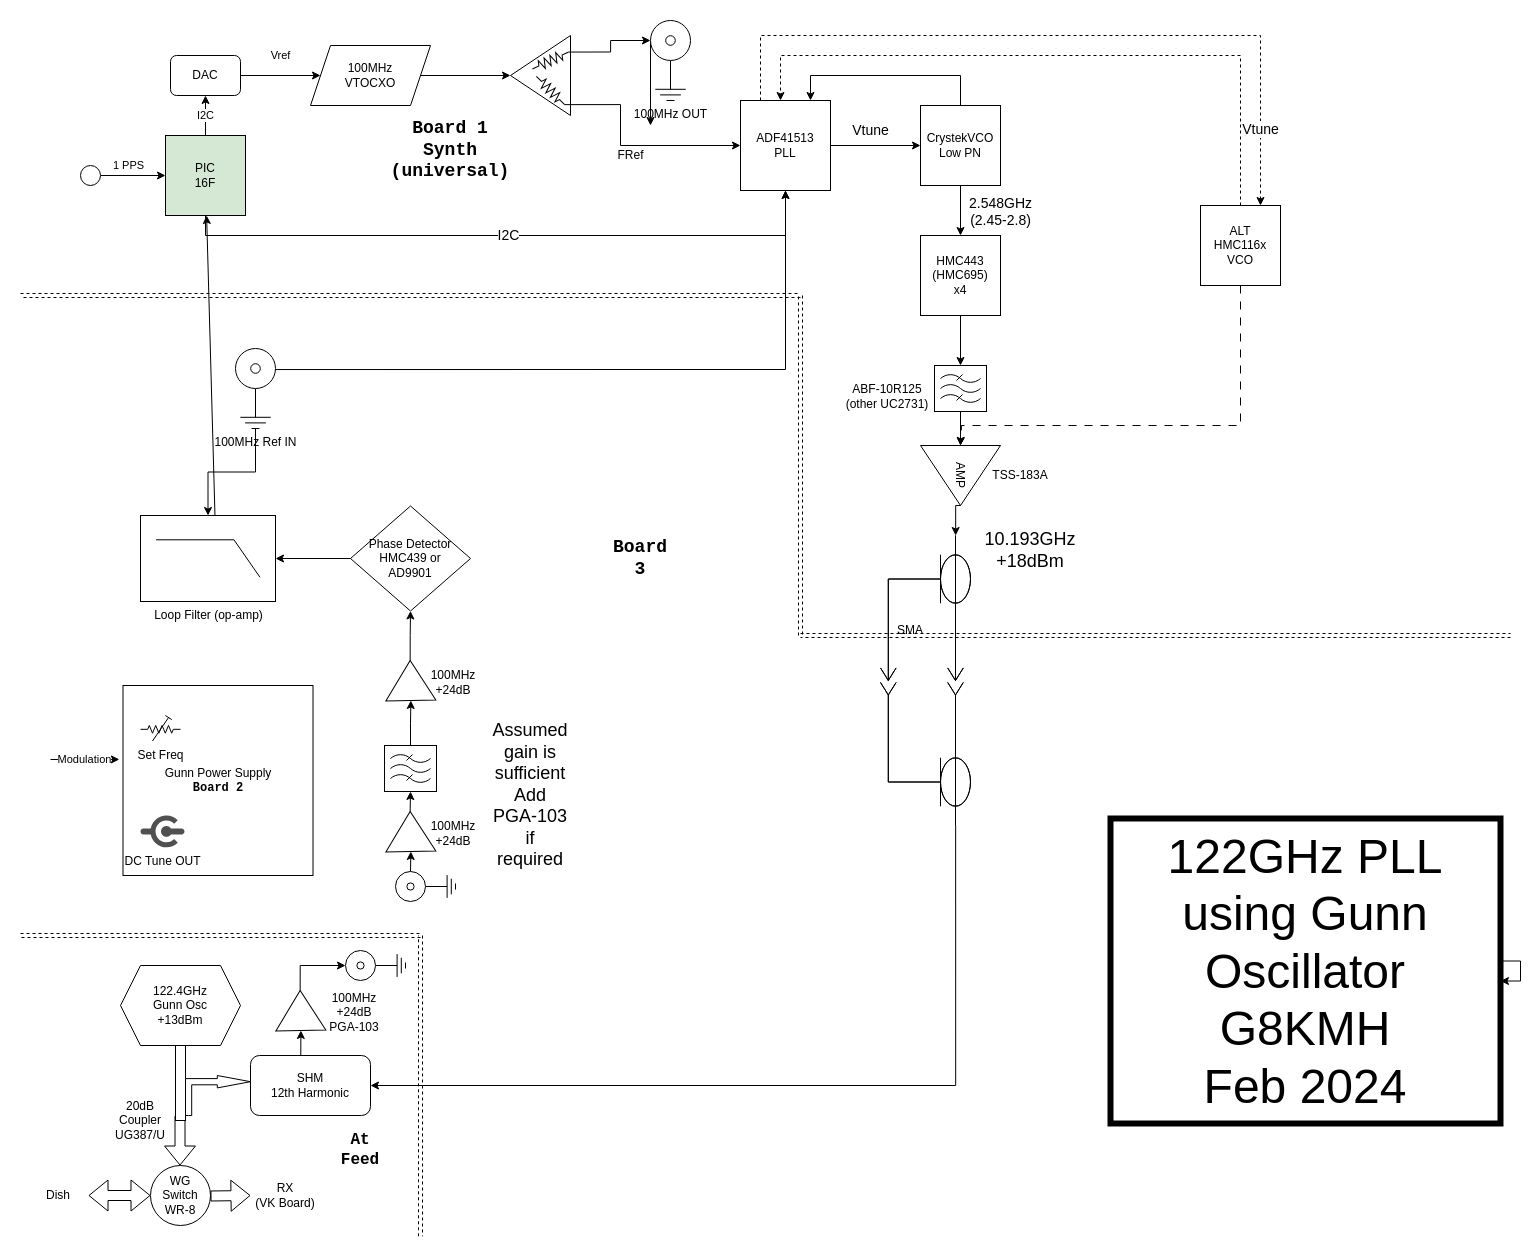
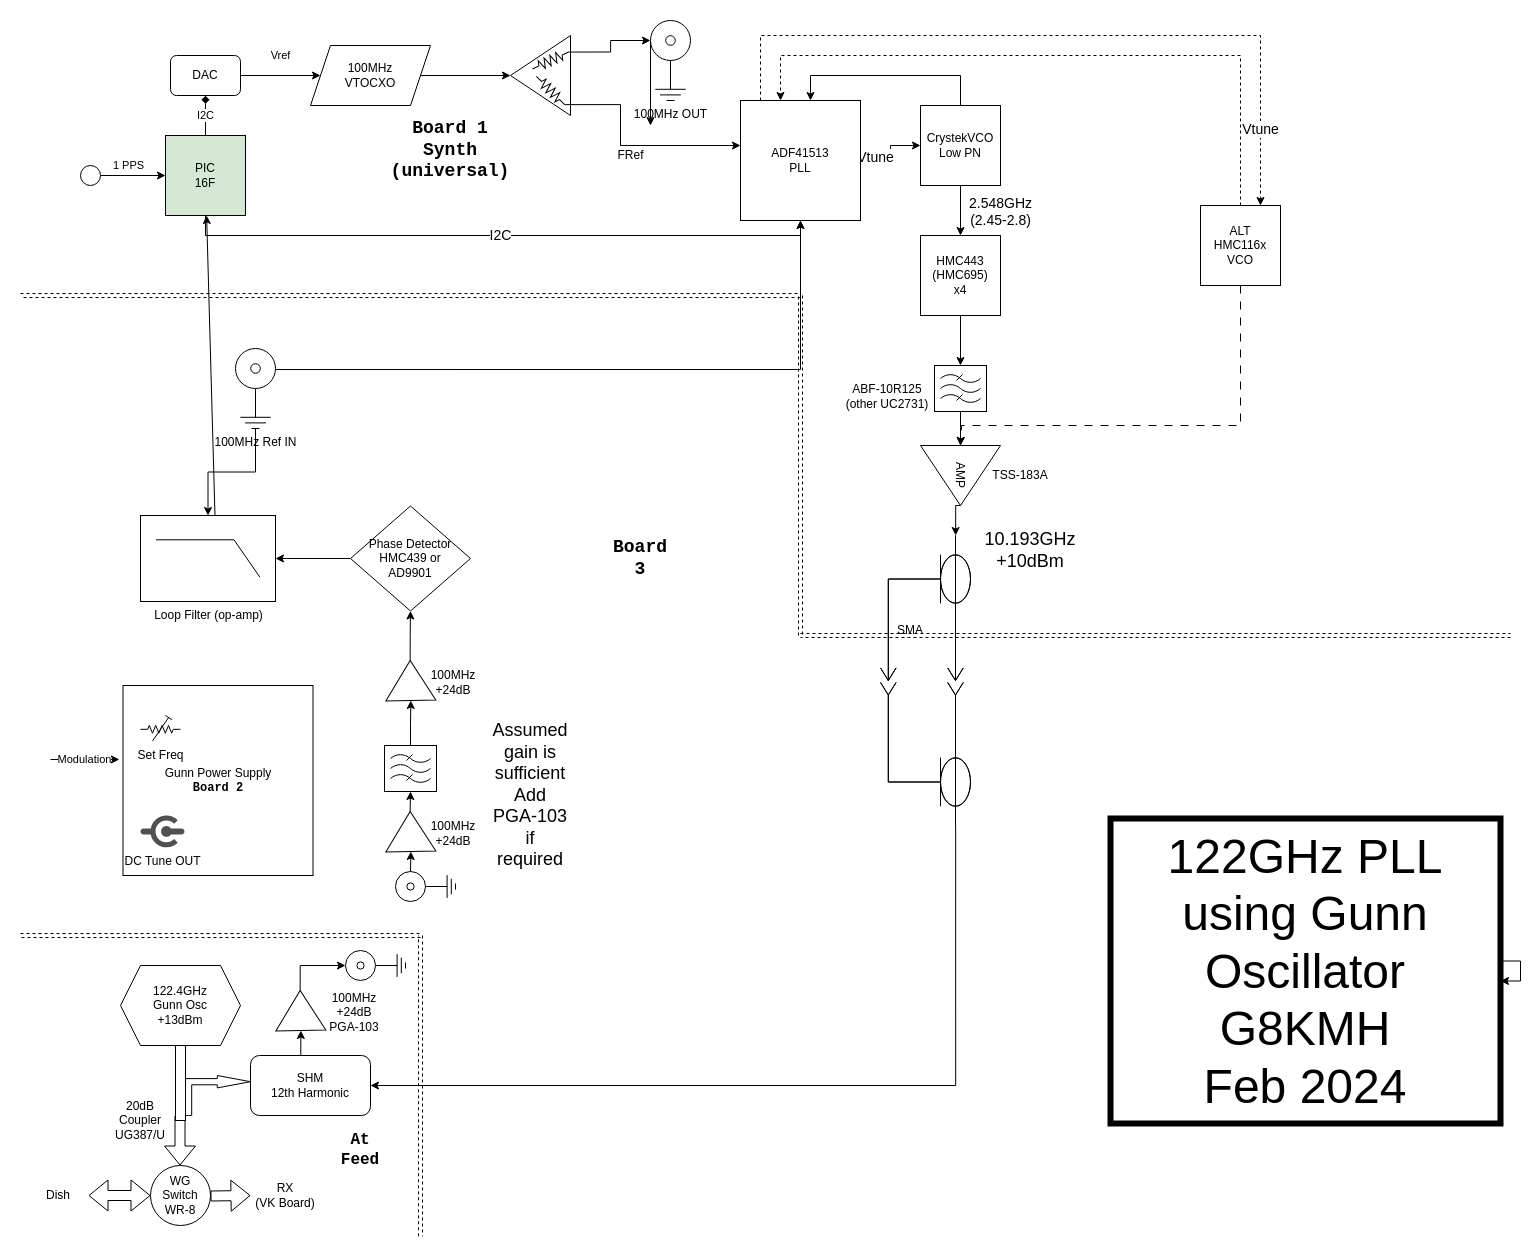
edge "PIC 16F" -> "DAC": arrowhead classic -> diamond
node "ADF41513 PLL": size 90x90 -> 120x120
node "10.193GHz +18dBm": label "10.193GHz +18dBm" -> "10.193GHz +10dBm"
